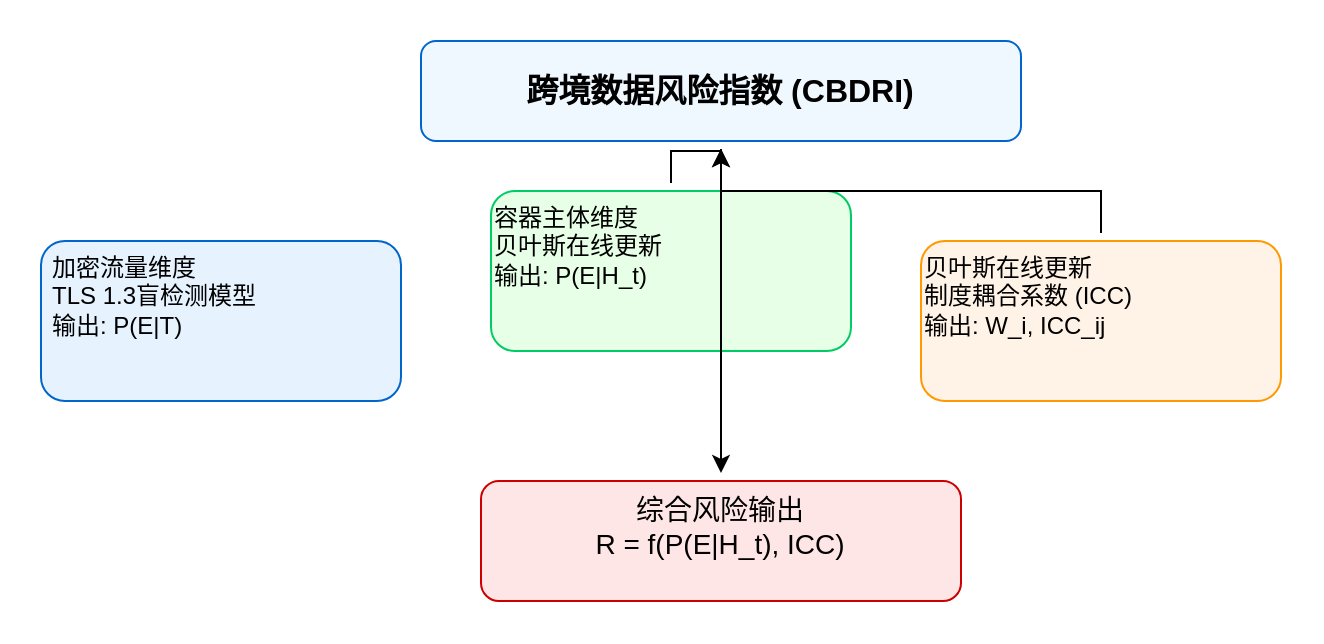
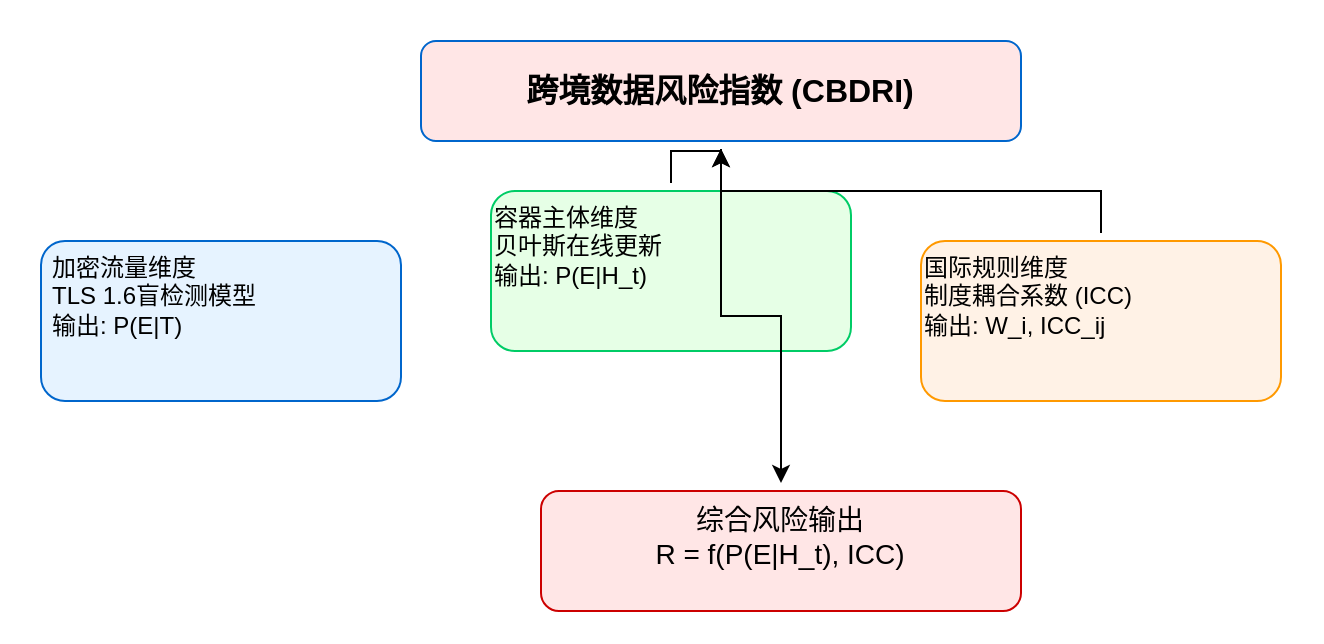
node "跨境数据风险指数 (CBDRI)": fillcolor #f0f8ff -> #ffe6e6
node "加密流量维度 TLS 1.3盲检测模型 输出: P(E|T)": label "加密流量维度 TLS 1.3盲检测模型 输出: P(E|T)" -> "加密流量维度 TLS 1.6盲检测模型 输出: P(E|T)"
node "贝叶斯在线更新 制度耦合系数 (ICC) 输出: W_i, ICC_ij": label "贝叶斯在线更新 制度耦合系数 (ICC) 输出: W_i, ICC_ij" -> "国际规则维度 制度耦合系数 (ICC) 输出: W_i, ICC_ij"
node "综合风险输出 R = f(P(E|H_t), ICC)": moved (721, 541) -> (781, 551)
